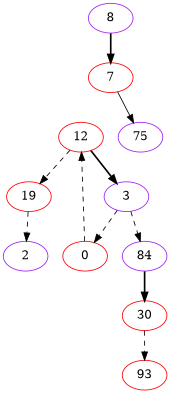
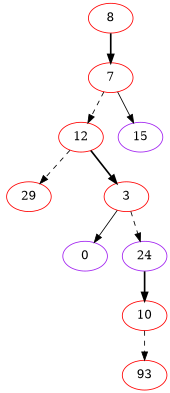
node "8": color purple -> red
node "75": label "75" -> "15"
node "19": label "19" -> "29"
node "3": color purple -> red
edge "0" -> "12": now "7" -> "12"
edge "3" -> "0": style dashed -> solid
node "2": removed
node "0": color red -> purple
node "84": label "84" -> "24"
node "30": label "30" -> "10"
